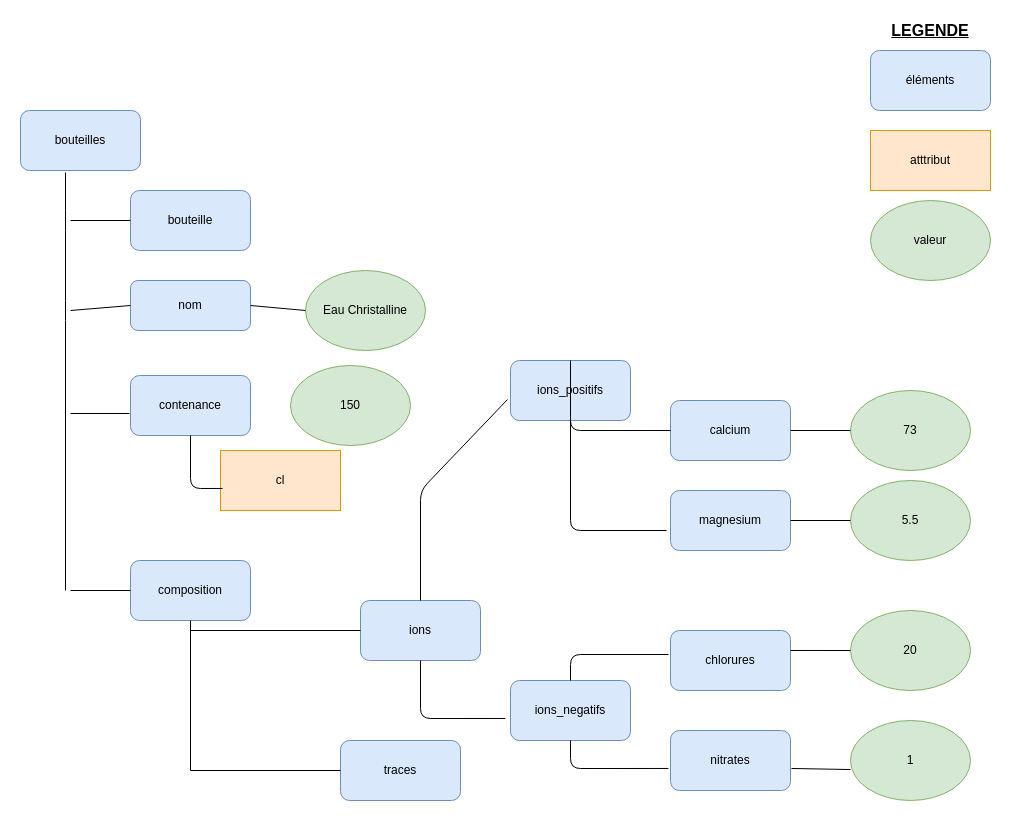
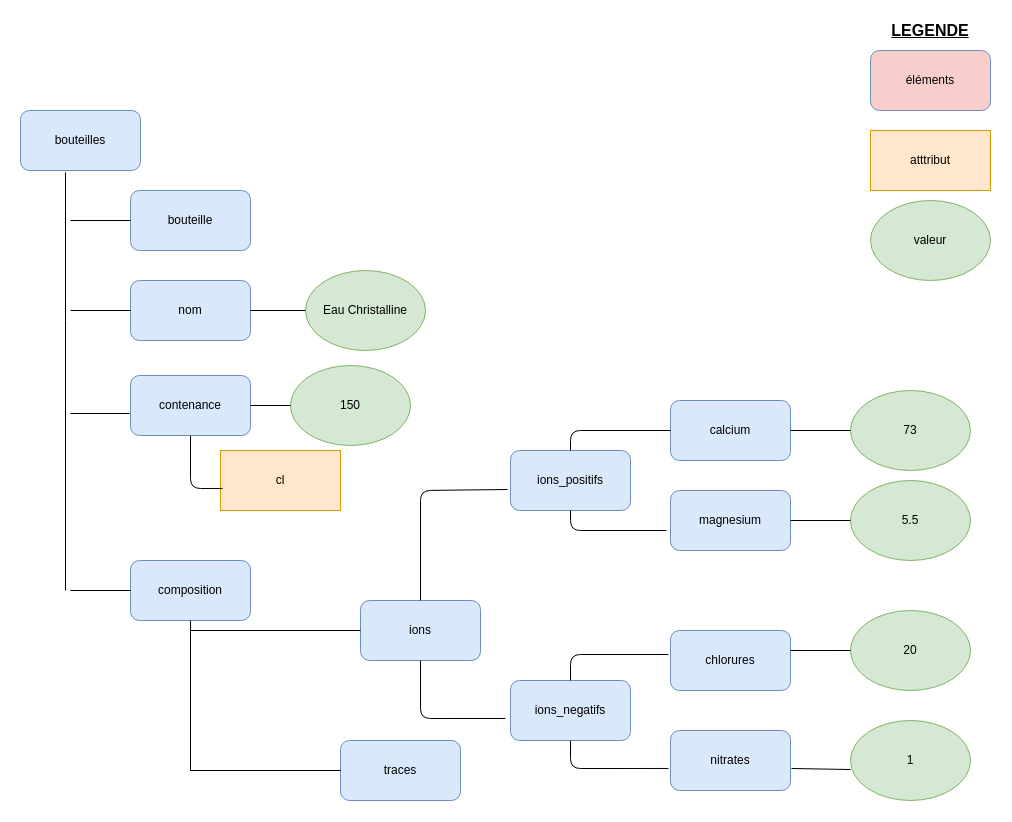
node "éléments": fillcolor #dae8fc -> #f8cecc
node "nom": size 120x50 -> 120x60
node "ions_positifs": moved (571, 391) -> (571, 481)
edge "contenance" -- "150": added
